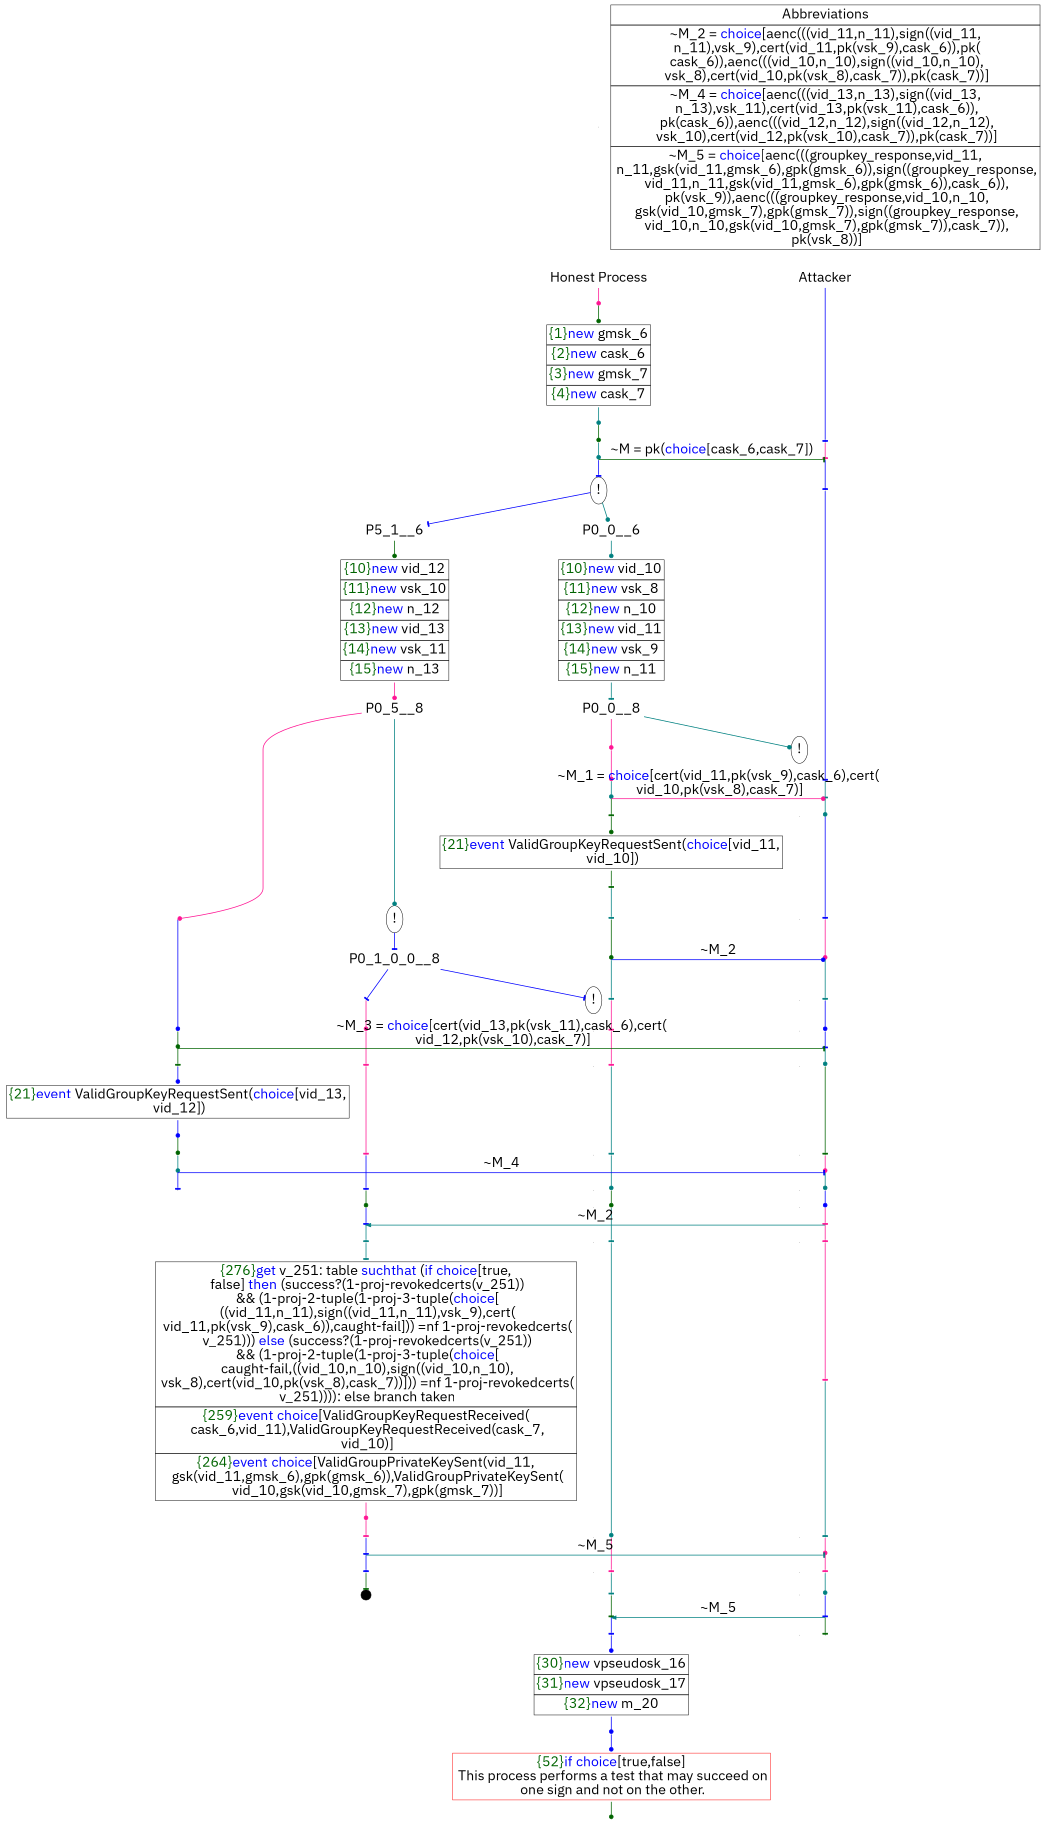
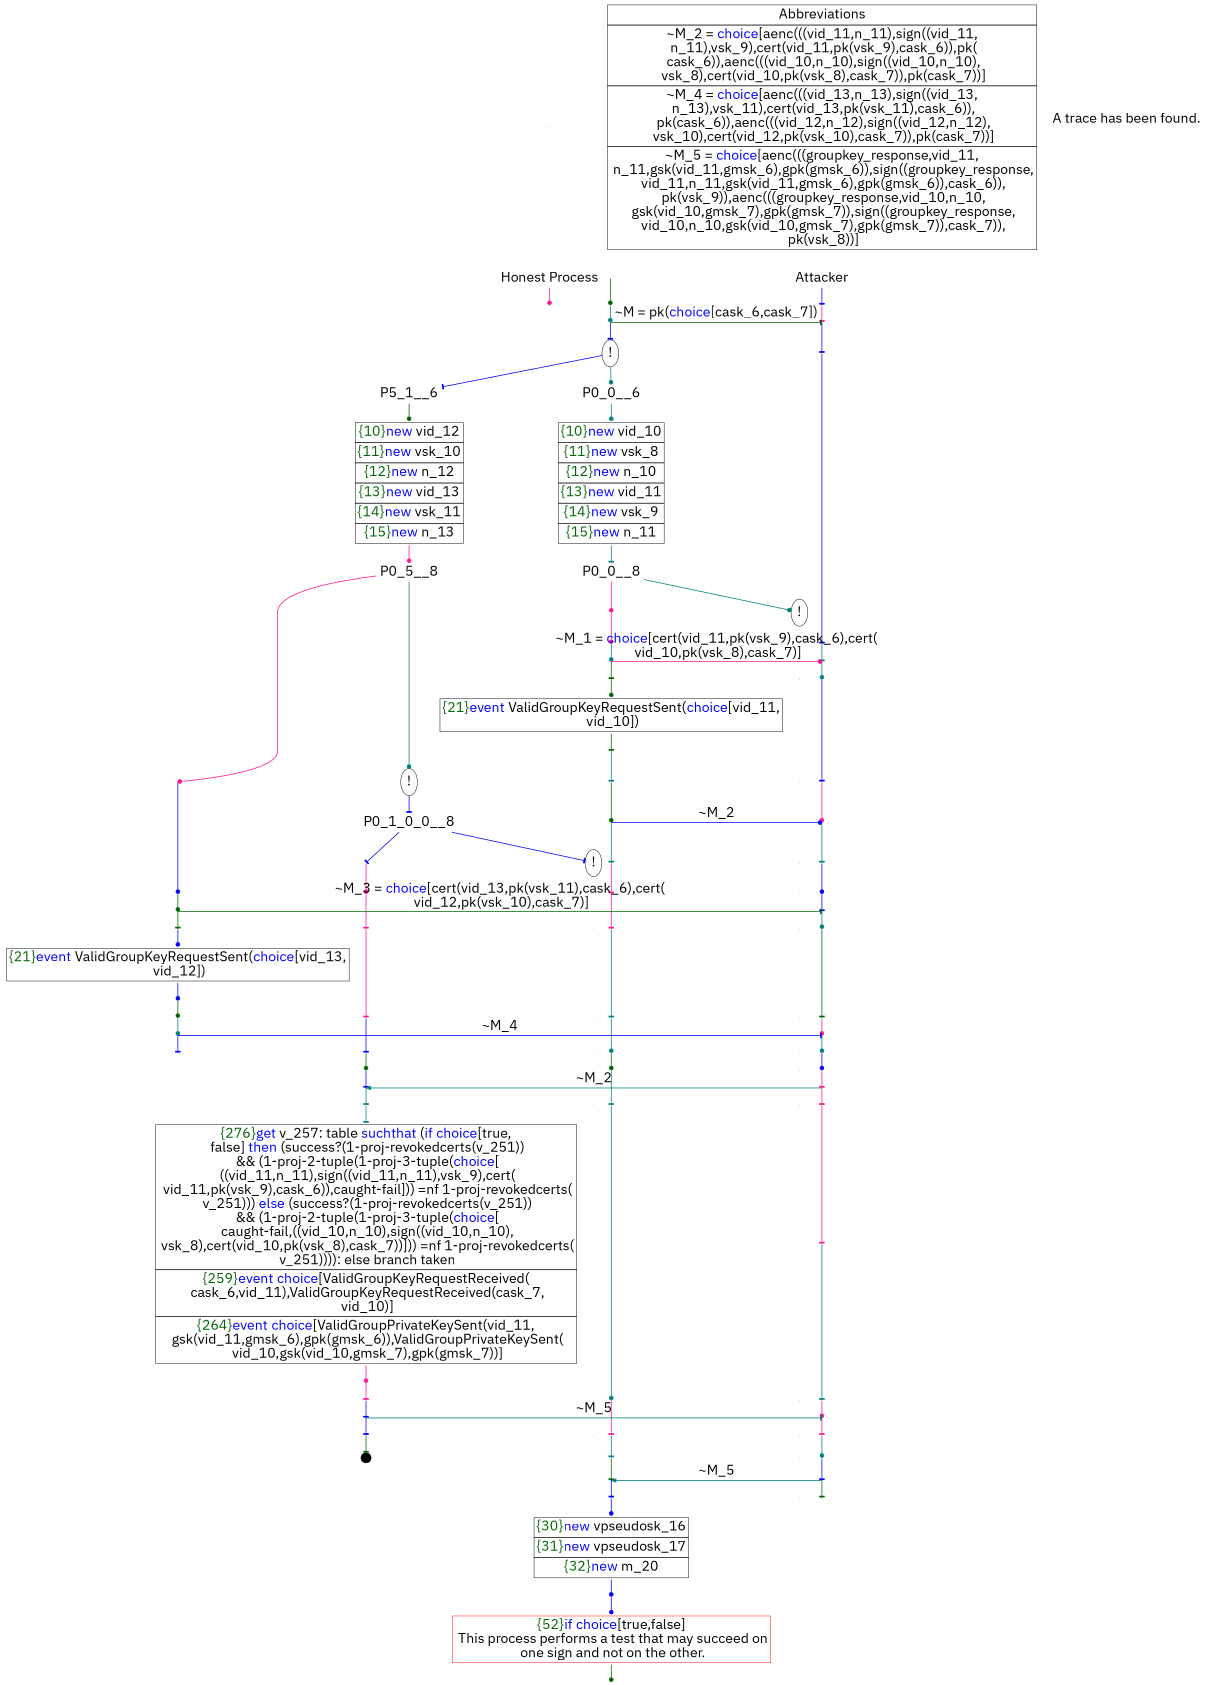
node "A trace has been found.": added
node "{1}": removed
node "{276}": text "v_251: table" -> "v_257: table"
